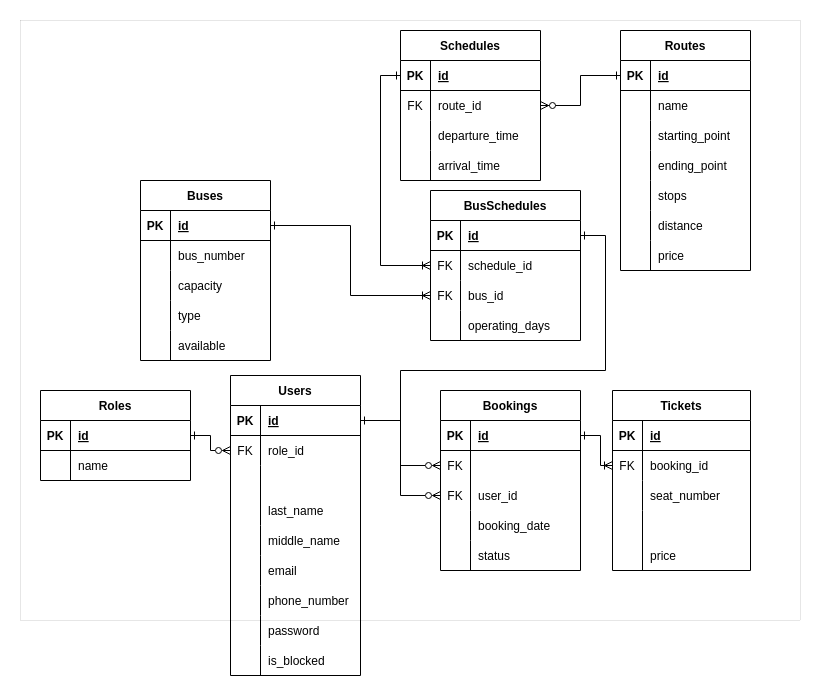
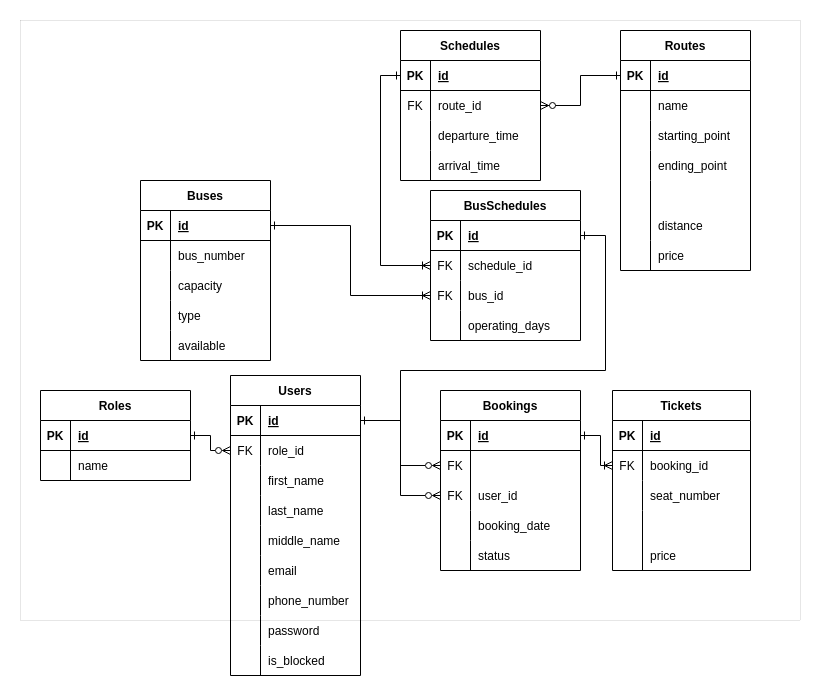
node "stops": removed
node "first_name": added
